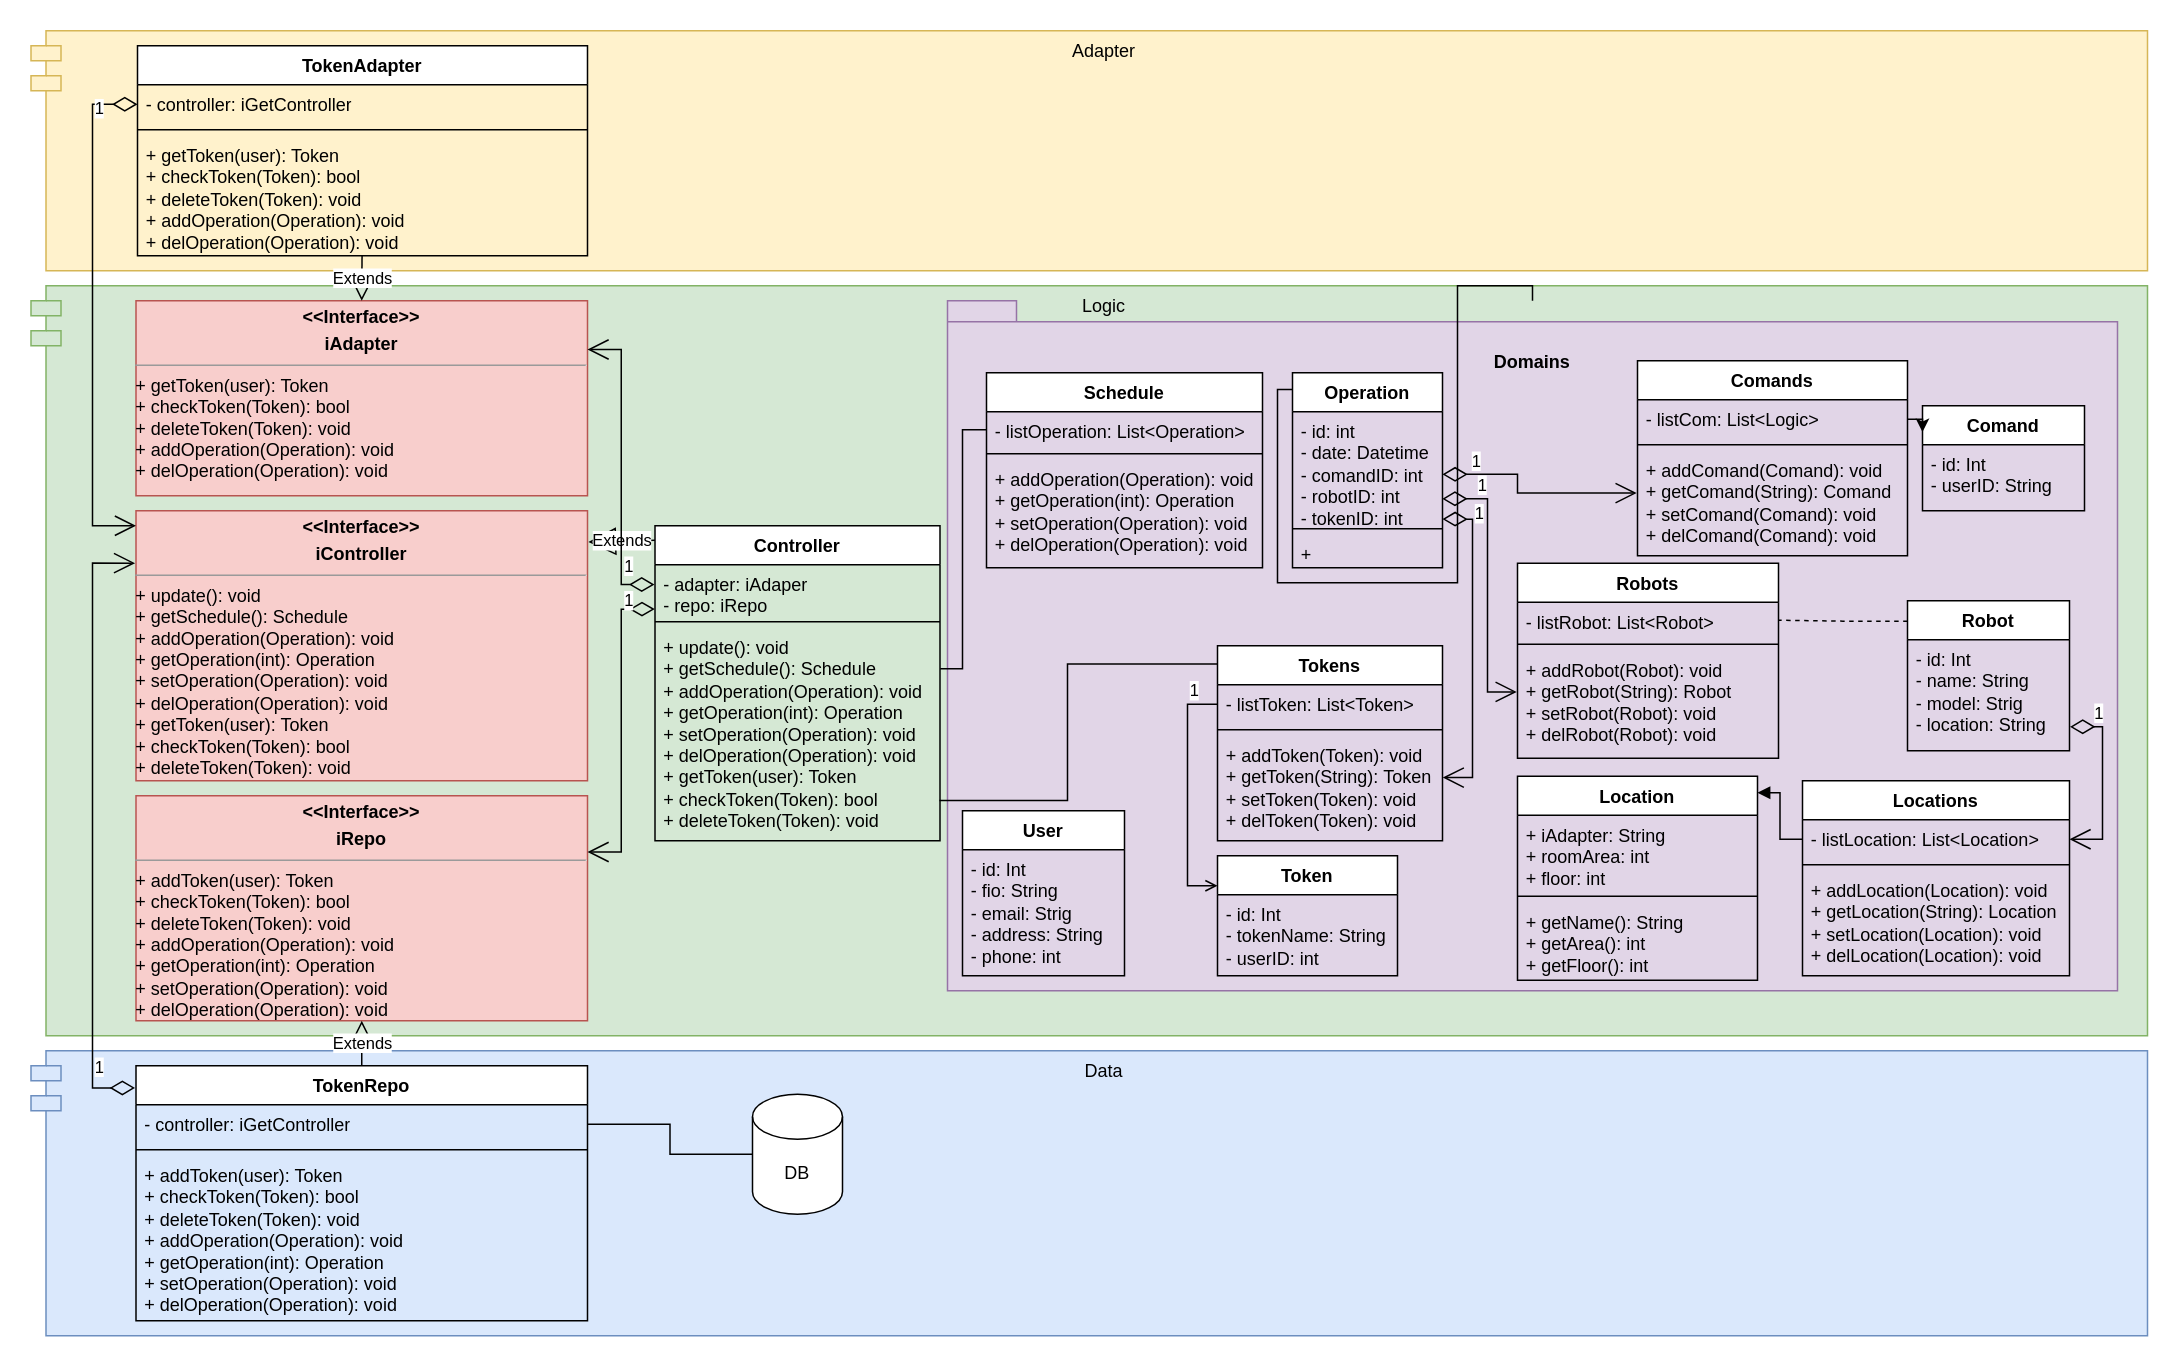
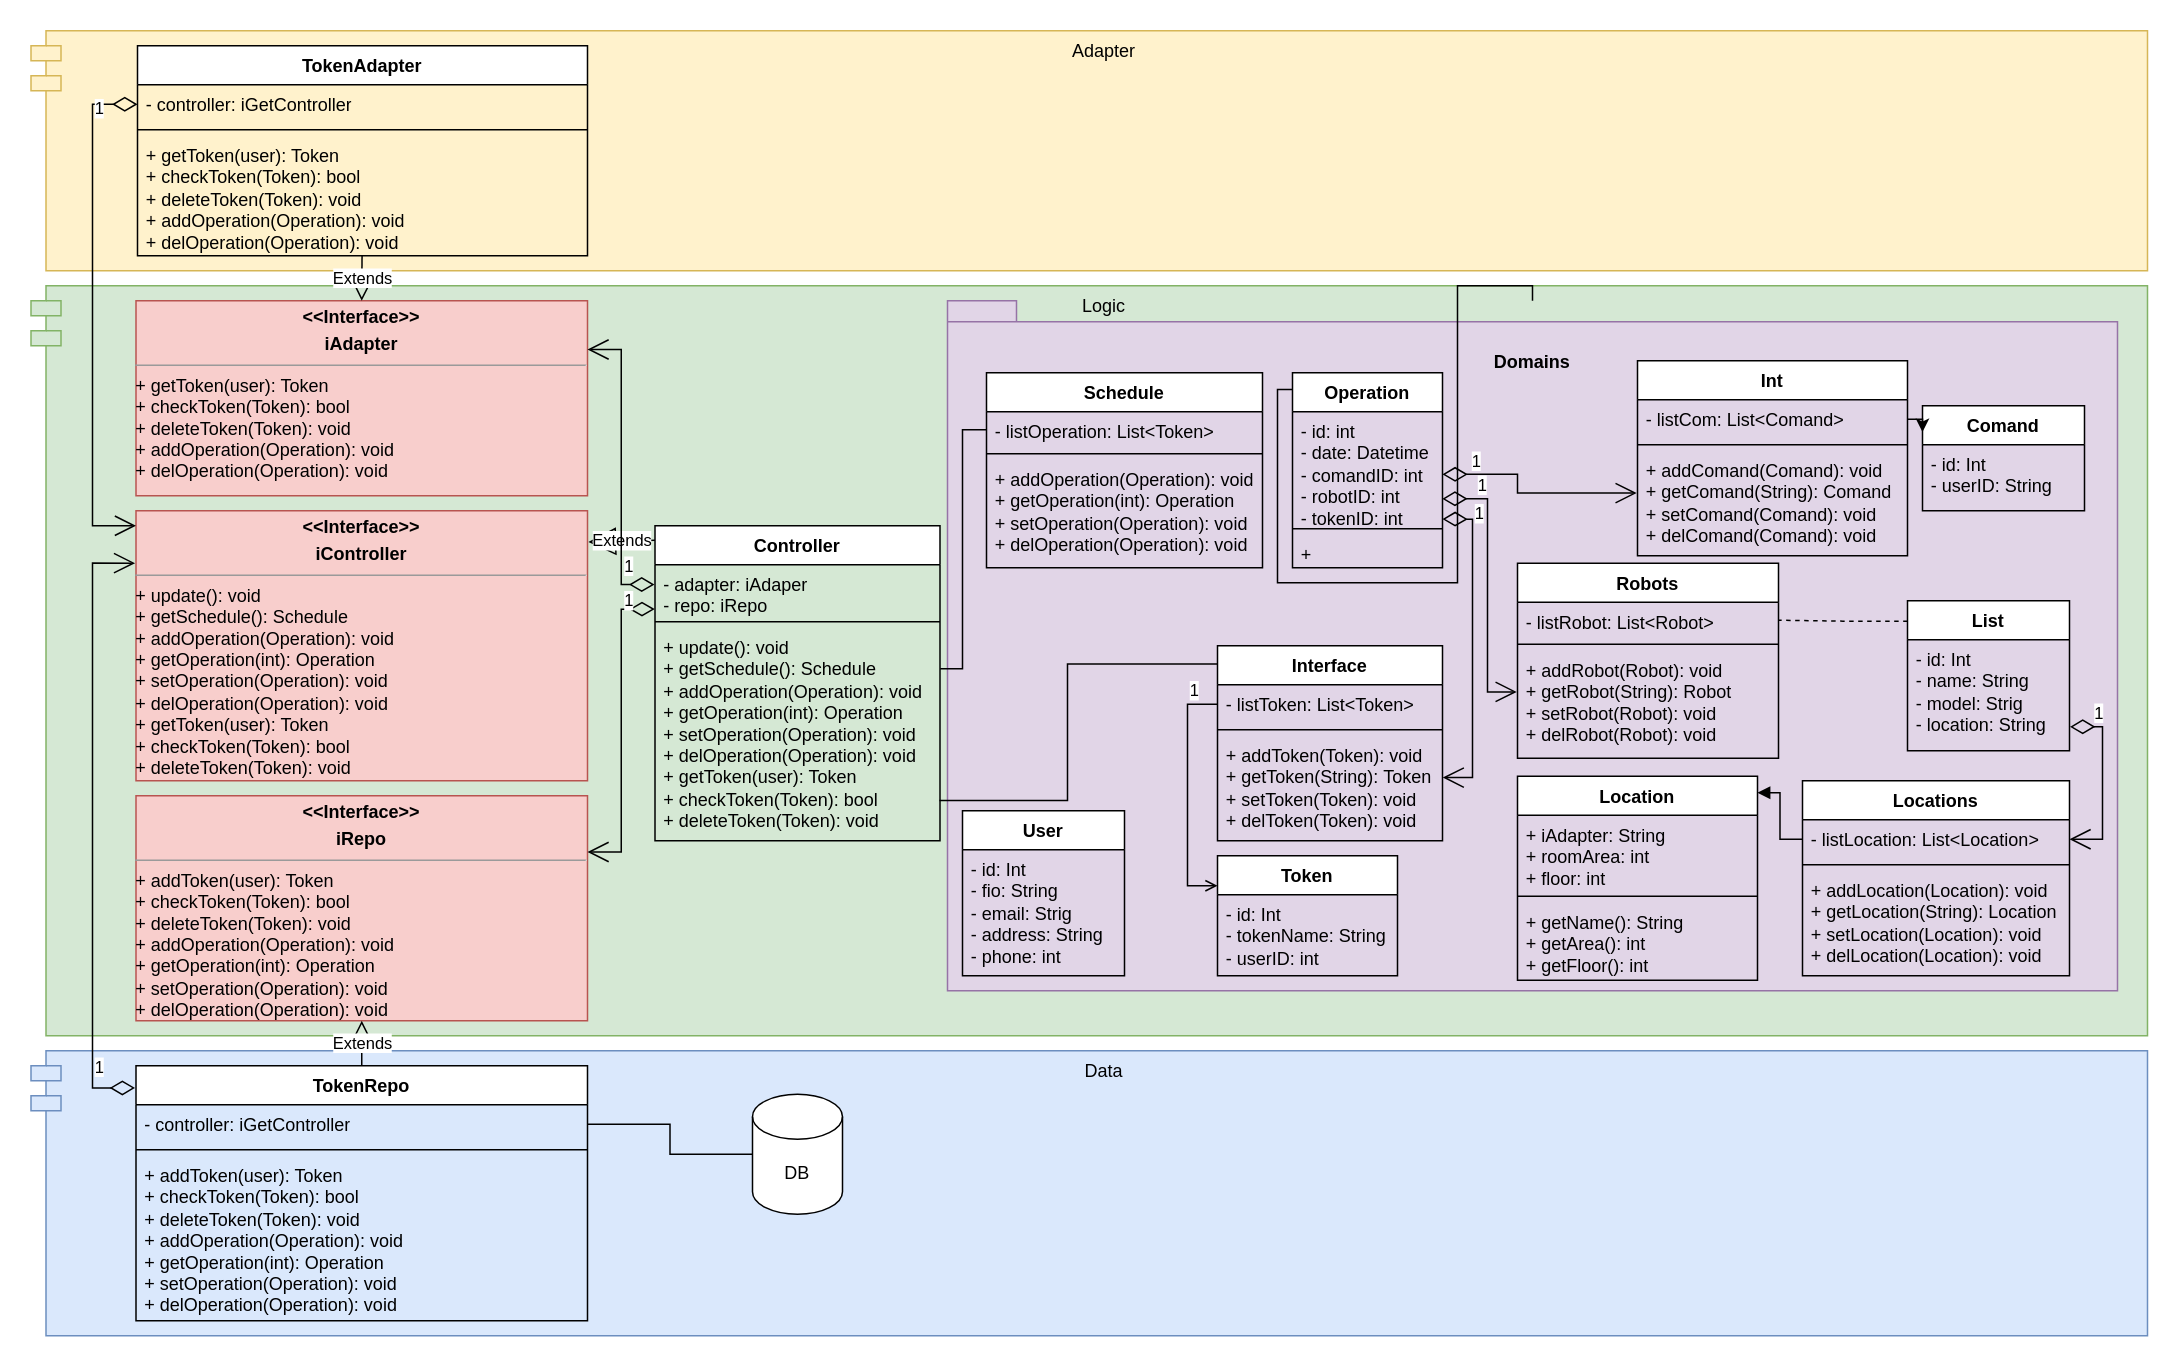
node "Comands": label "Comands" -> "Int"
node "- listCom: List<Logic>": label "- listCom: List<Logic>" -> "- listCom: List<Comand>"
node "- listOperation: List<Operation>": label "- listOperation: List<Operation>" -> "- listOperation: List<Token>"
node "Robot": label "Robot" -> "List"
node "Tokens": label "Tokens" -> "Interface"
